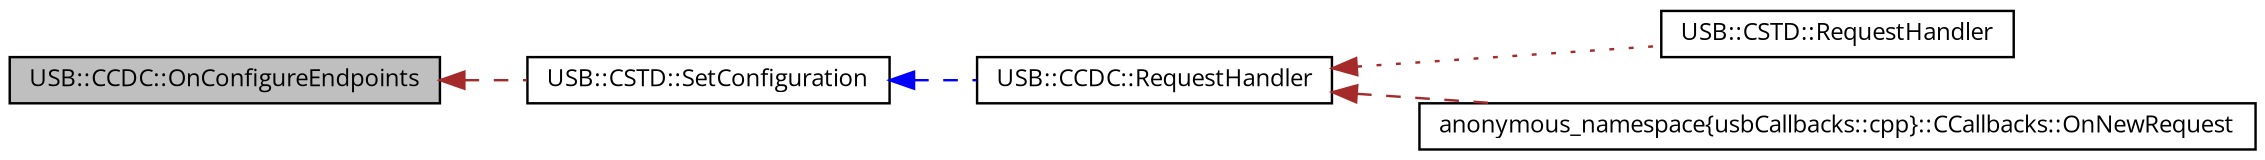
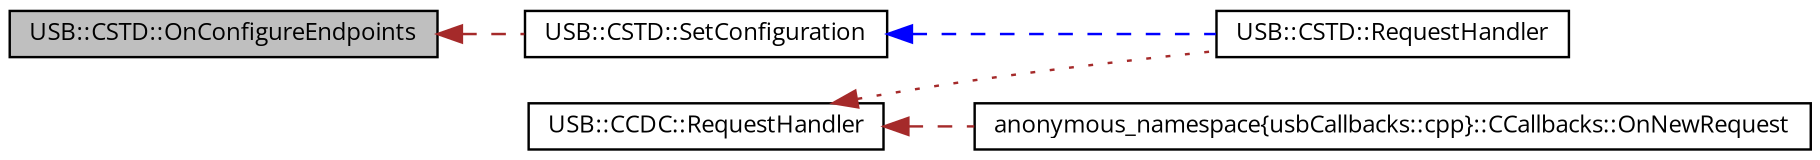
node "USB::CCDC::OnConfigureEndpoints": label "USB::CCDC::OnConfigureEndpoints" -> "USB::CSTD::OnConfigureEndpoints"
edge "USB::CCDC::RequestHandler" -> "USB::CSTD::SetConfiguration": now "USB::CSTD::RequestHandler" -> "USB::CSTD::SetConfiguration"
